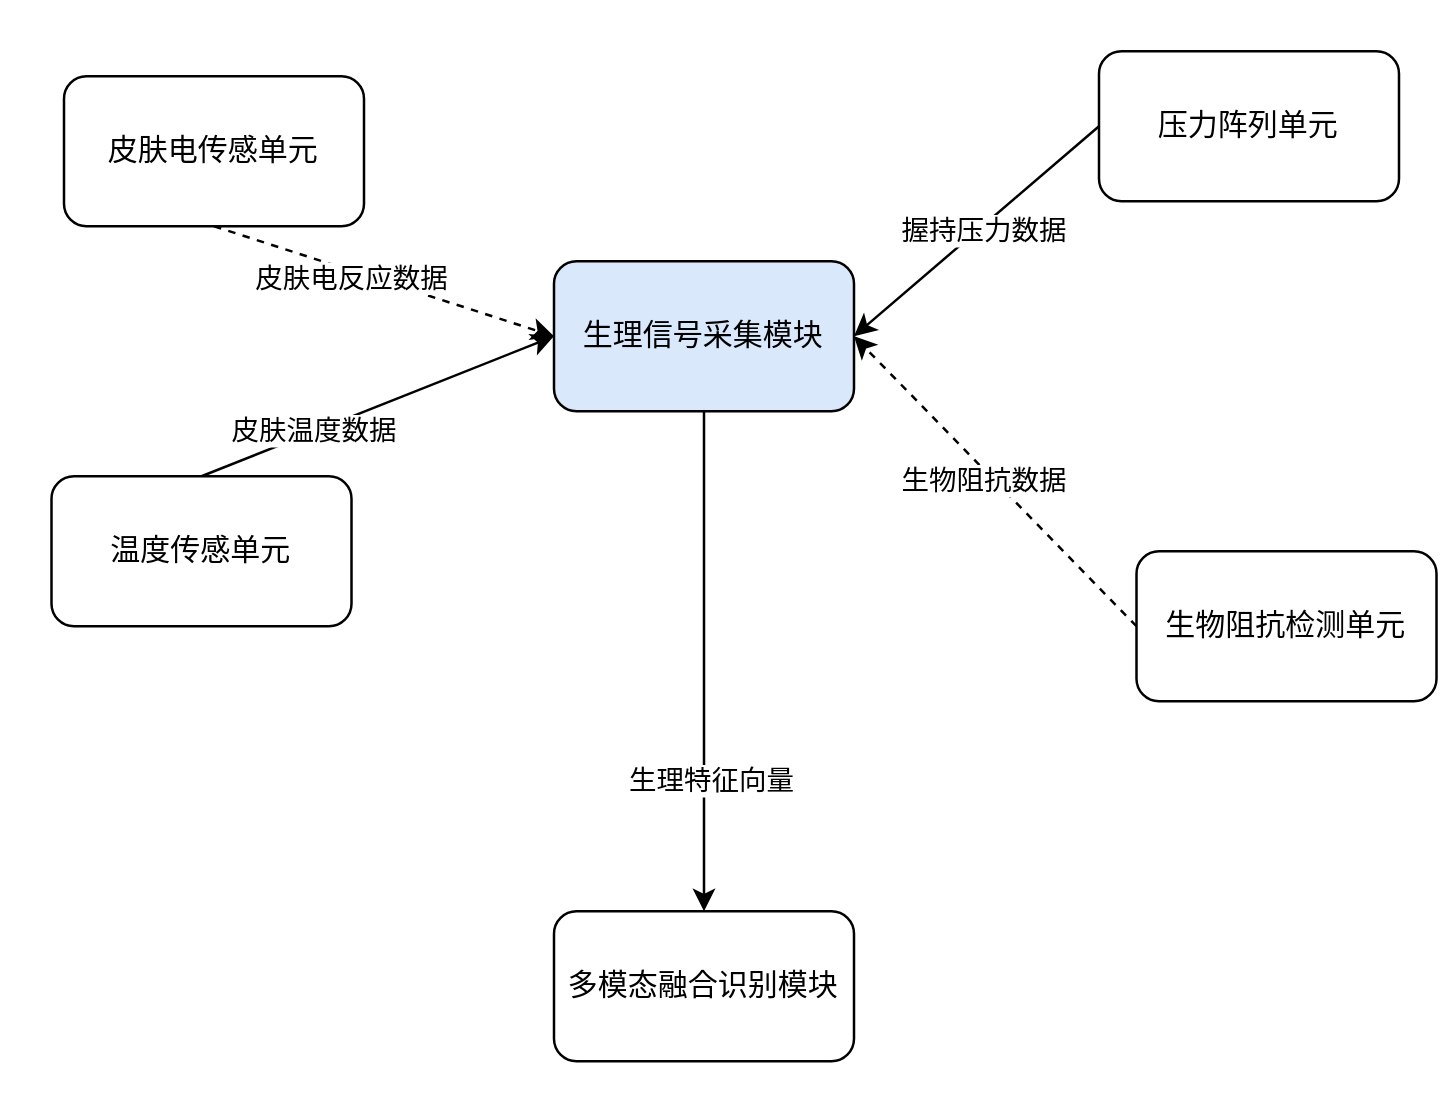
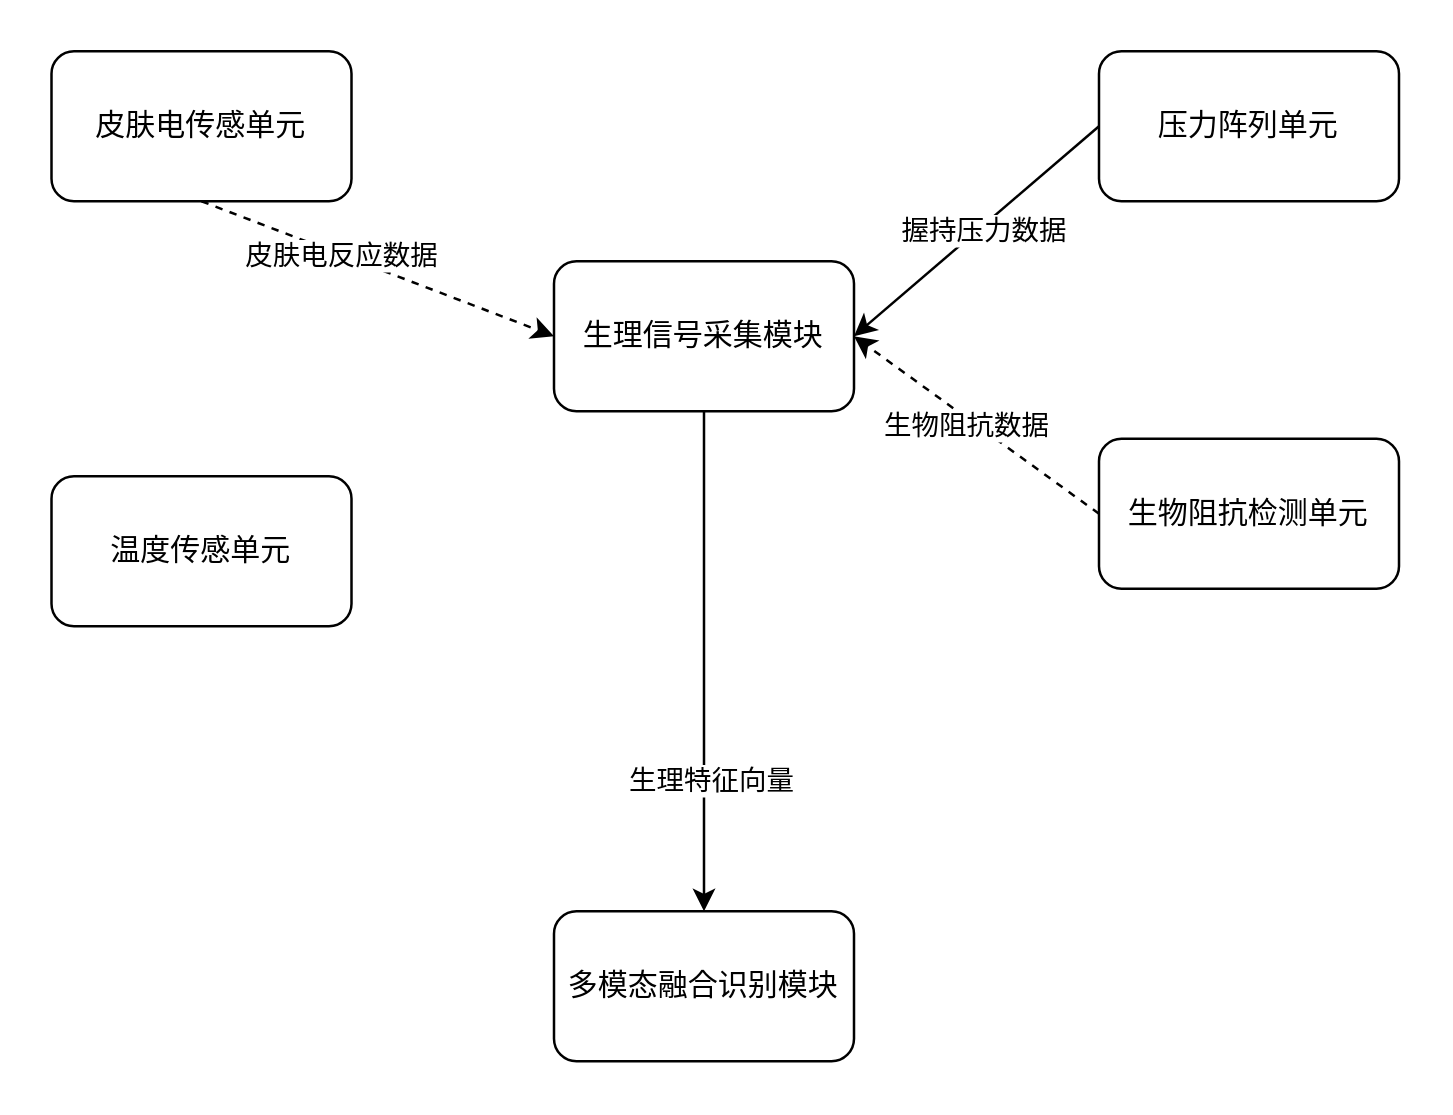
node "皮肤电传感单元": moved (214, 151) -> (201, 126)
node "生理信号采集模块": fillcolor #dae8fc -> #ffffff
edge "温度传感单元" -> "生理信号采集模块": removed, label "皮肤温度数据"
node "生物阻抗检测单元": moved (1286, 626) -> (1249, 514)
